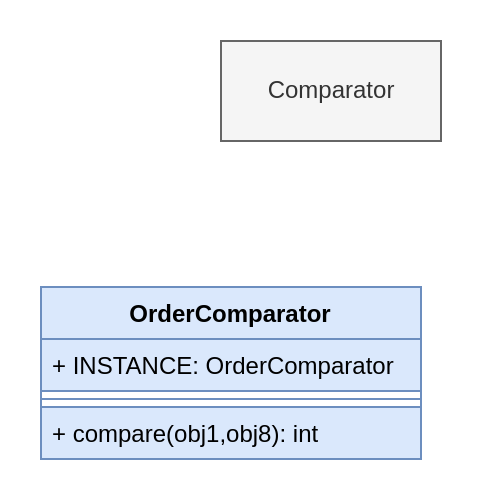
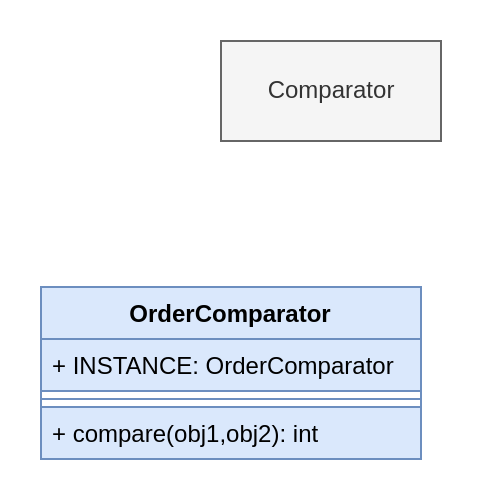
node "+ compare(obj1,obj8): int": label "+ compare(obj1,obj8): int" -> "+ compare(obj1,obj2): int"
